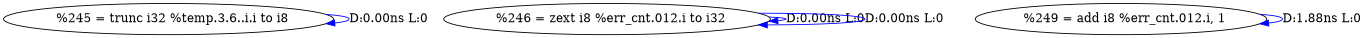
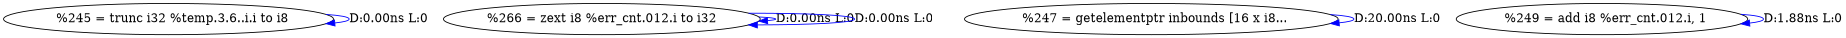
node "%246 = zext i8 %err_cnt.012.i to i32": label "%246 = zext i8 %err_cnt.012.i to i32" -> "%266 = zext i8 %err_cnt.012.i to i32"
node "%247 = getelementptr inbounds [16 x i8...": added
